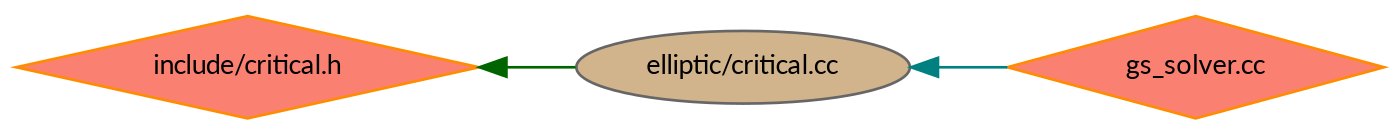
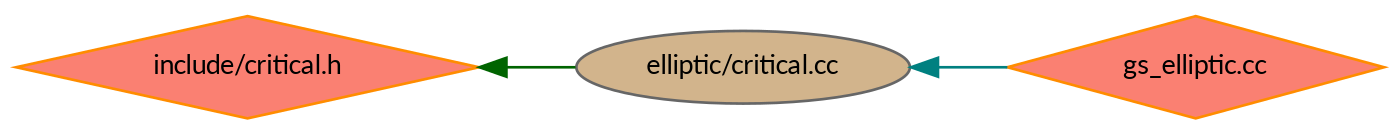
node "gs_solver.cc": label "gs_solver.cc" -> "gs_elliptic.cc"
